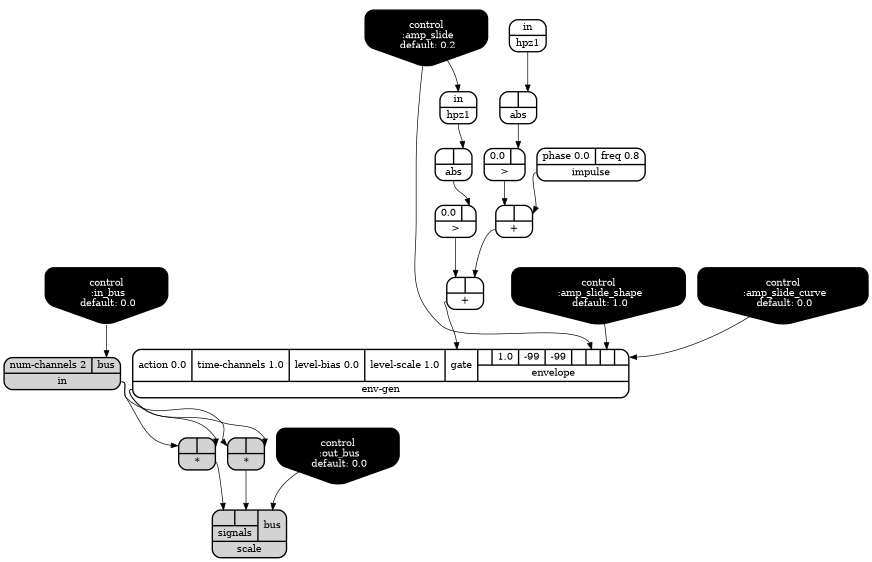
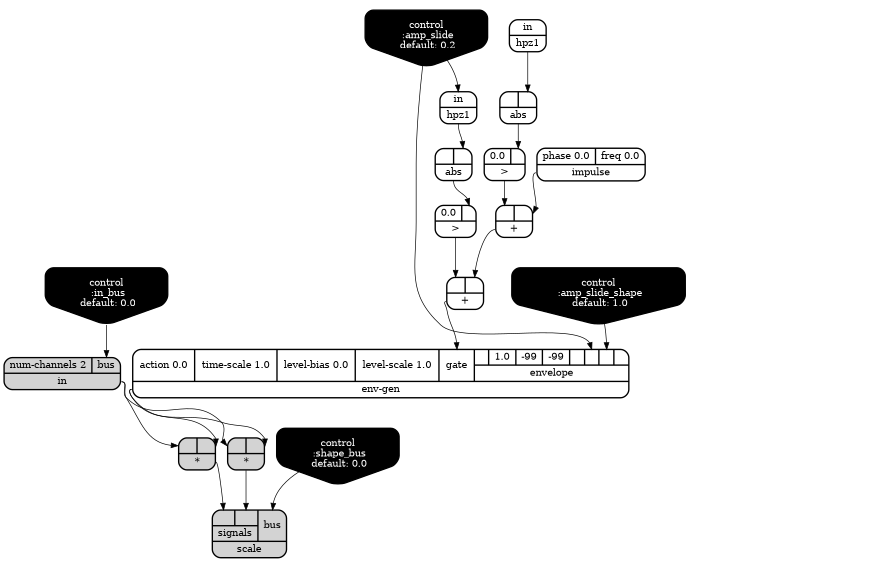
node "phase 0.0": text "freq 0.8" -> "freq 0.0"
node "control :amp_slide_curve default: 0.0": removed
node "action 0.0": text "time-channels 1.0" -> "time-scale 1.0"
node "control :out_bus default: 0.0": label "control :out_bus default: 0.0" -> "control :shape_bus default: 0.0"
